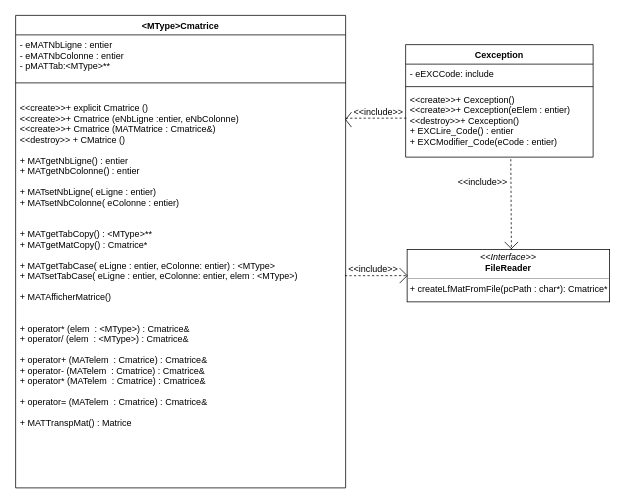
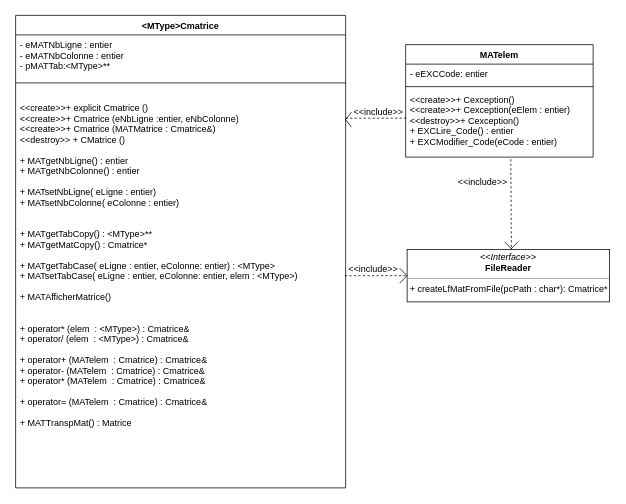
node "Cexception": label "Cexception" -> "MATelem"
node "- eEXCCode: include": label "- eEXCCode: include" -> "- eEXCCode: entier"
